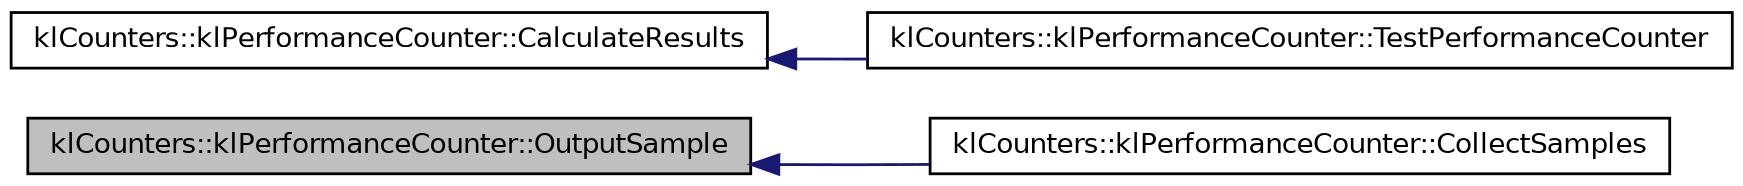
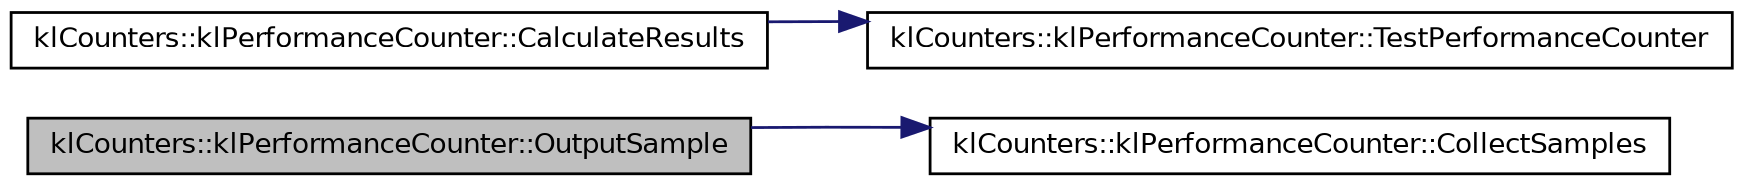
edge "klCounters::klPerformanceCounter::TestPerformanceCounter" -> "klCounters::klPerformanceCounter::CalculateResults": reversed
edge "klCounters::klPerformanceCounter::CollectSamples" -> "klCounters::klPerformanceCounter::OutputSample": reversed
